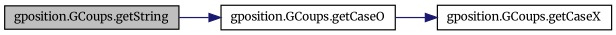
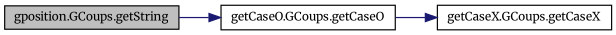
node "gposition.GCoups.getCaseO": label "gposition.GCoups.getCaseO" -> "getCaseO.GCoups.getCaseO"
node "gposition.GCoups.getCaseX": label "gposition.GCoups.getCaseX" -> "getCaseX.GCoups.getCaseX"
